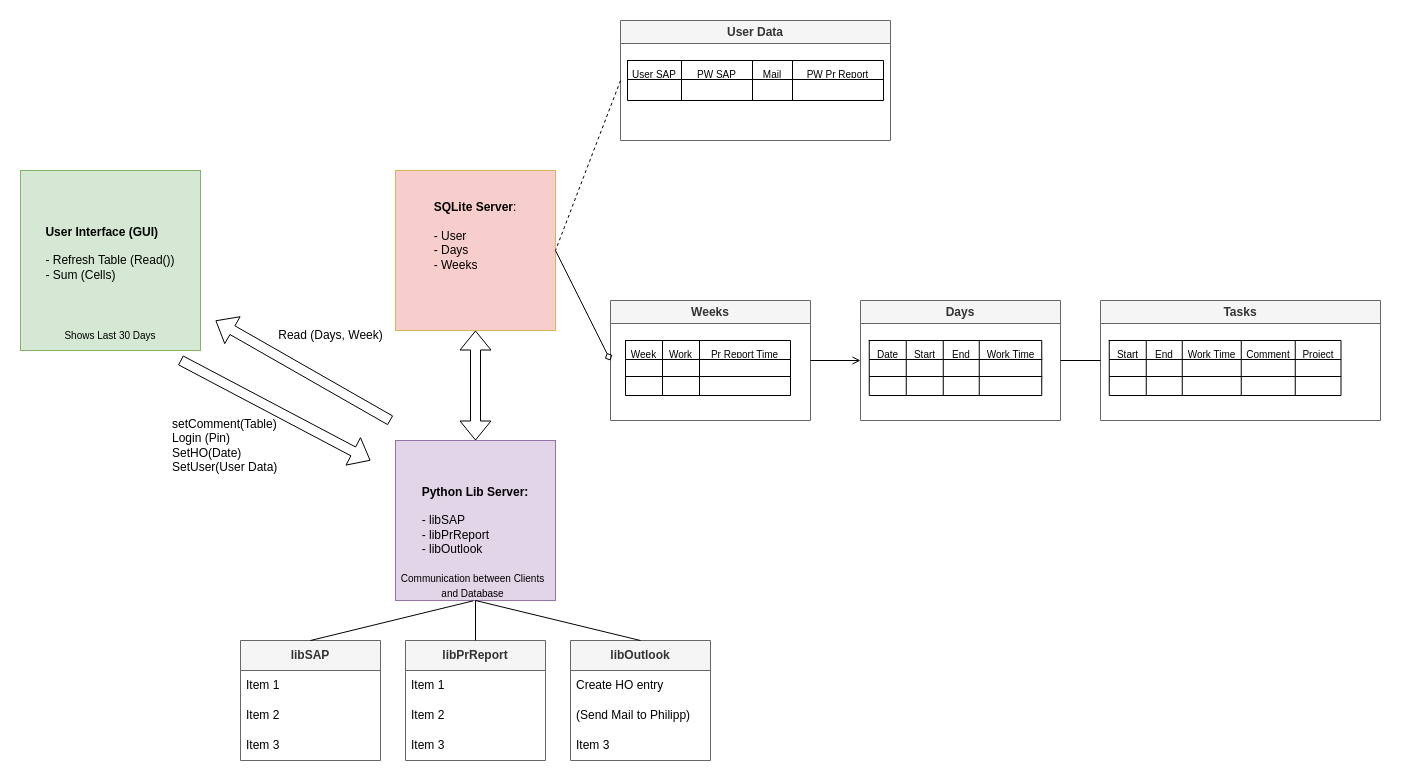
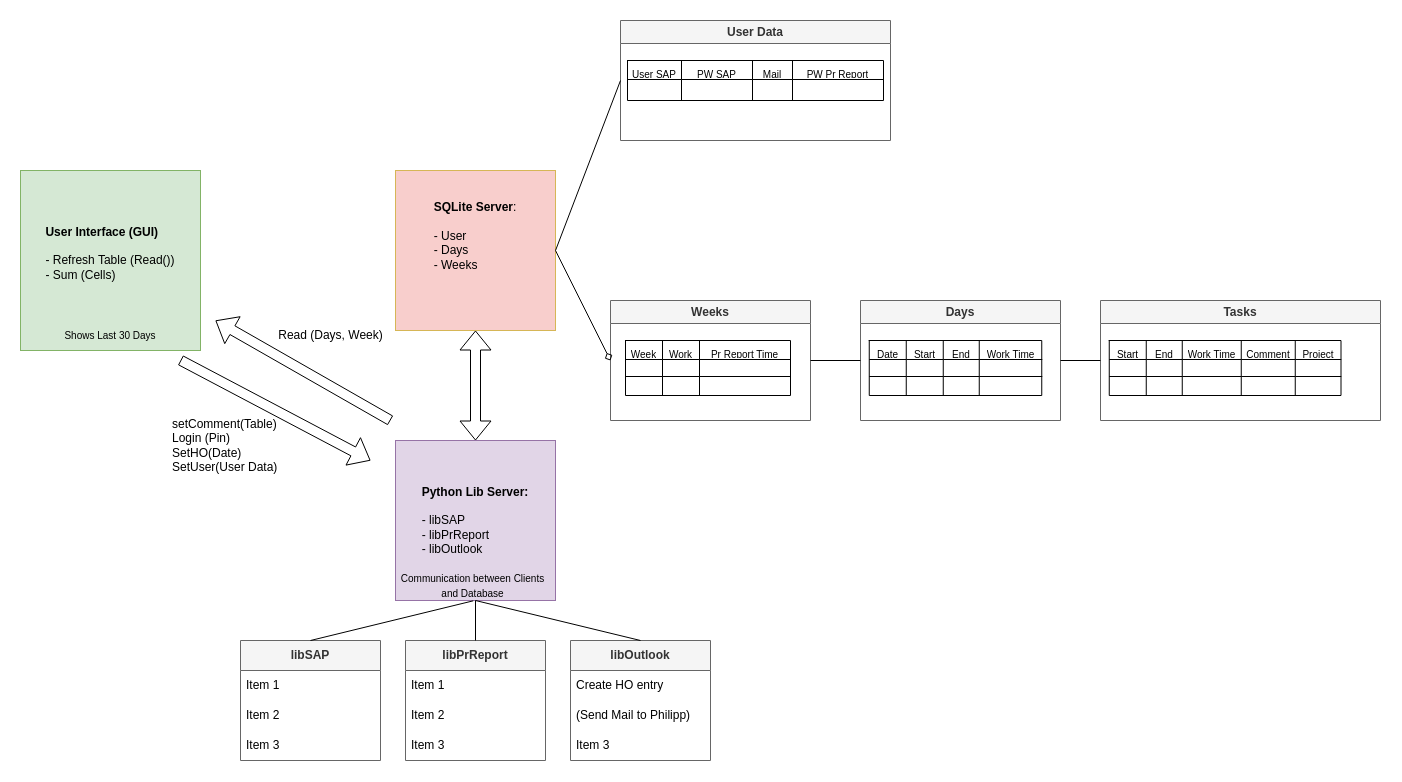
edge "User Data" -- "SQLite Server: - User - Days - Weeks": style dashed -> solid
edge "Weeks" -> "Days": arrowhead open -> none
